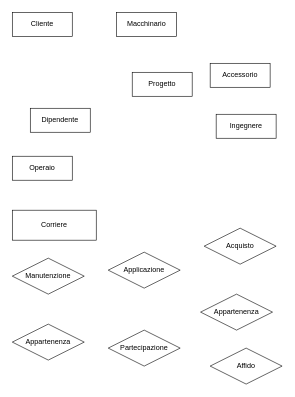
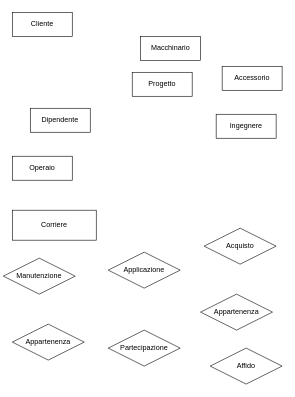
node "Macchinario": moved (147, 24) -> (171, 48)
node "Accessorio": moved (240, 75) -> (252, 78)
node "Manutenzione": moved (48, 276) -> (39, 276)
